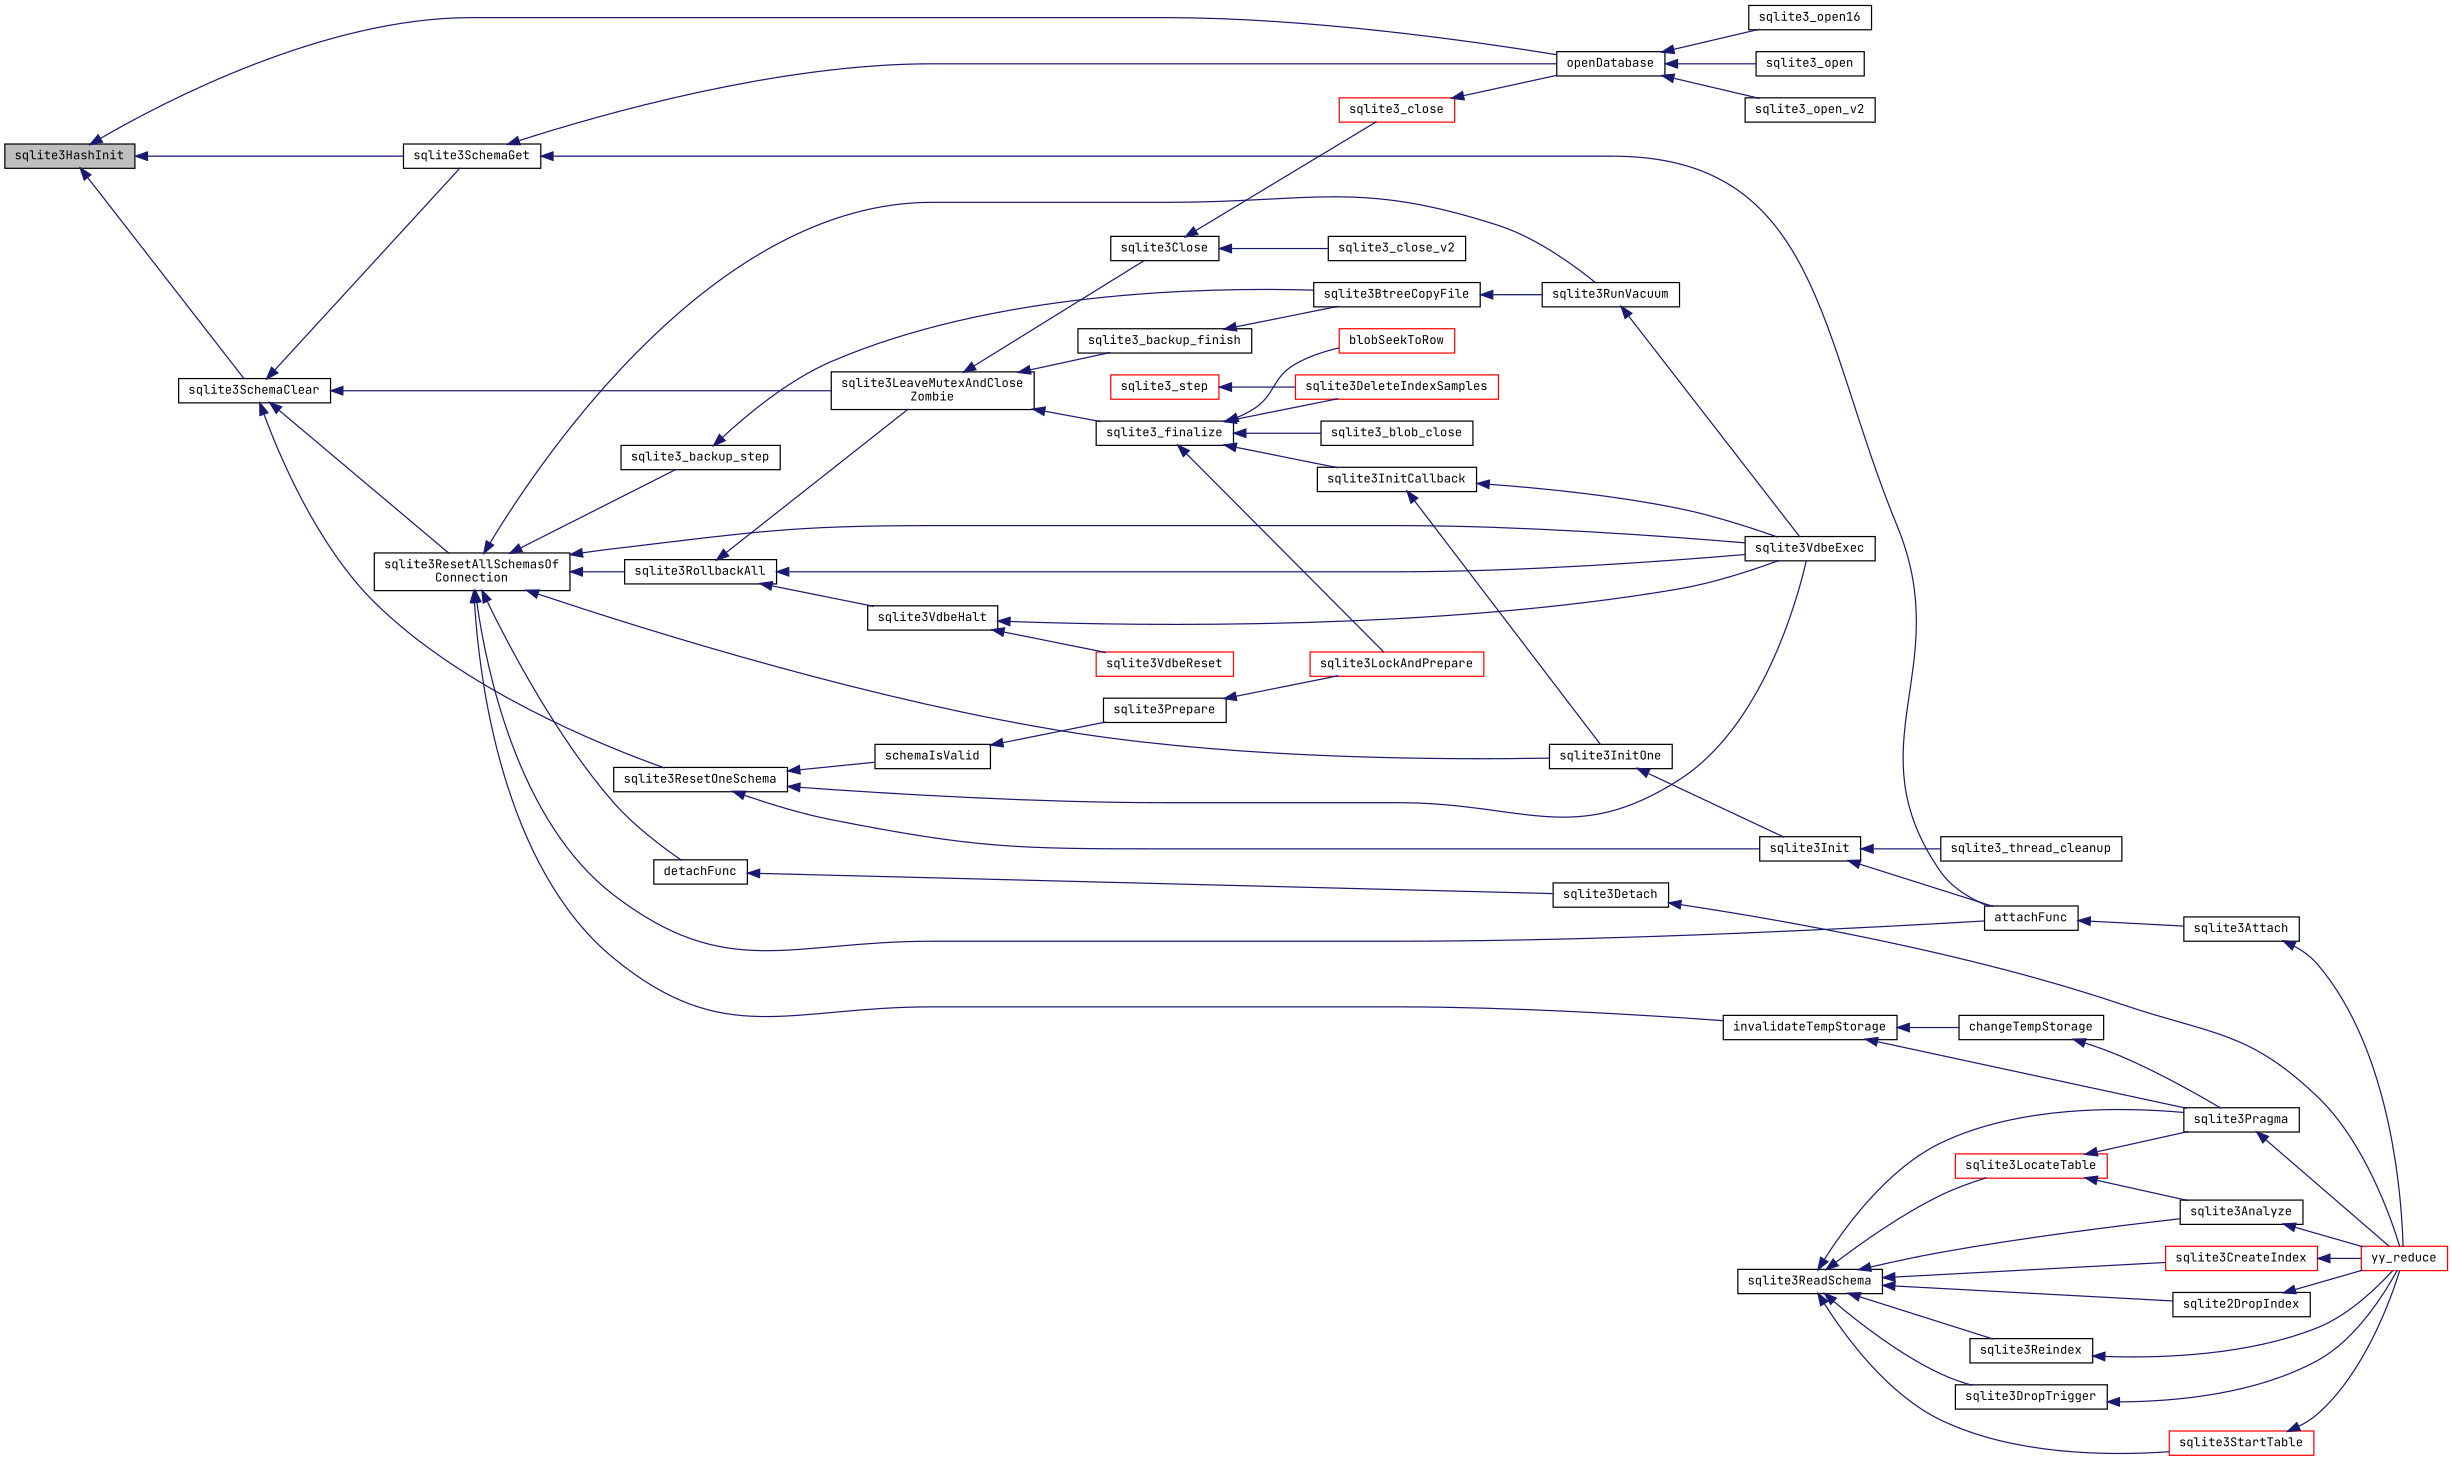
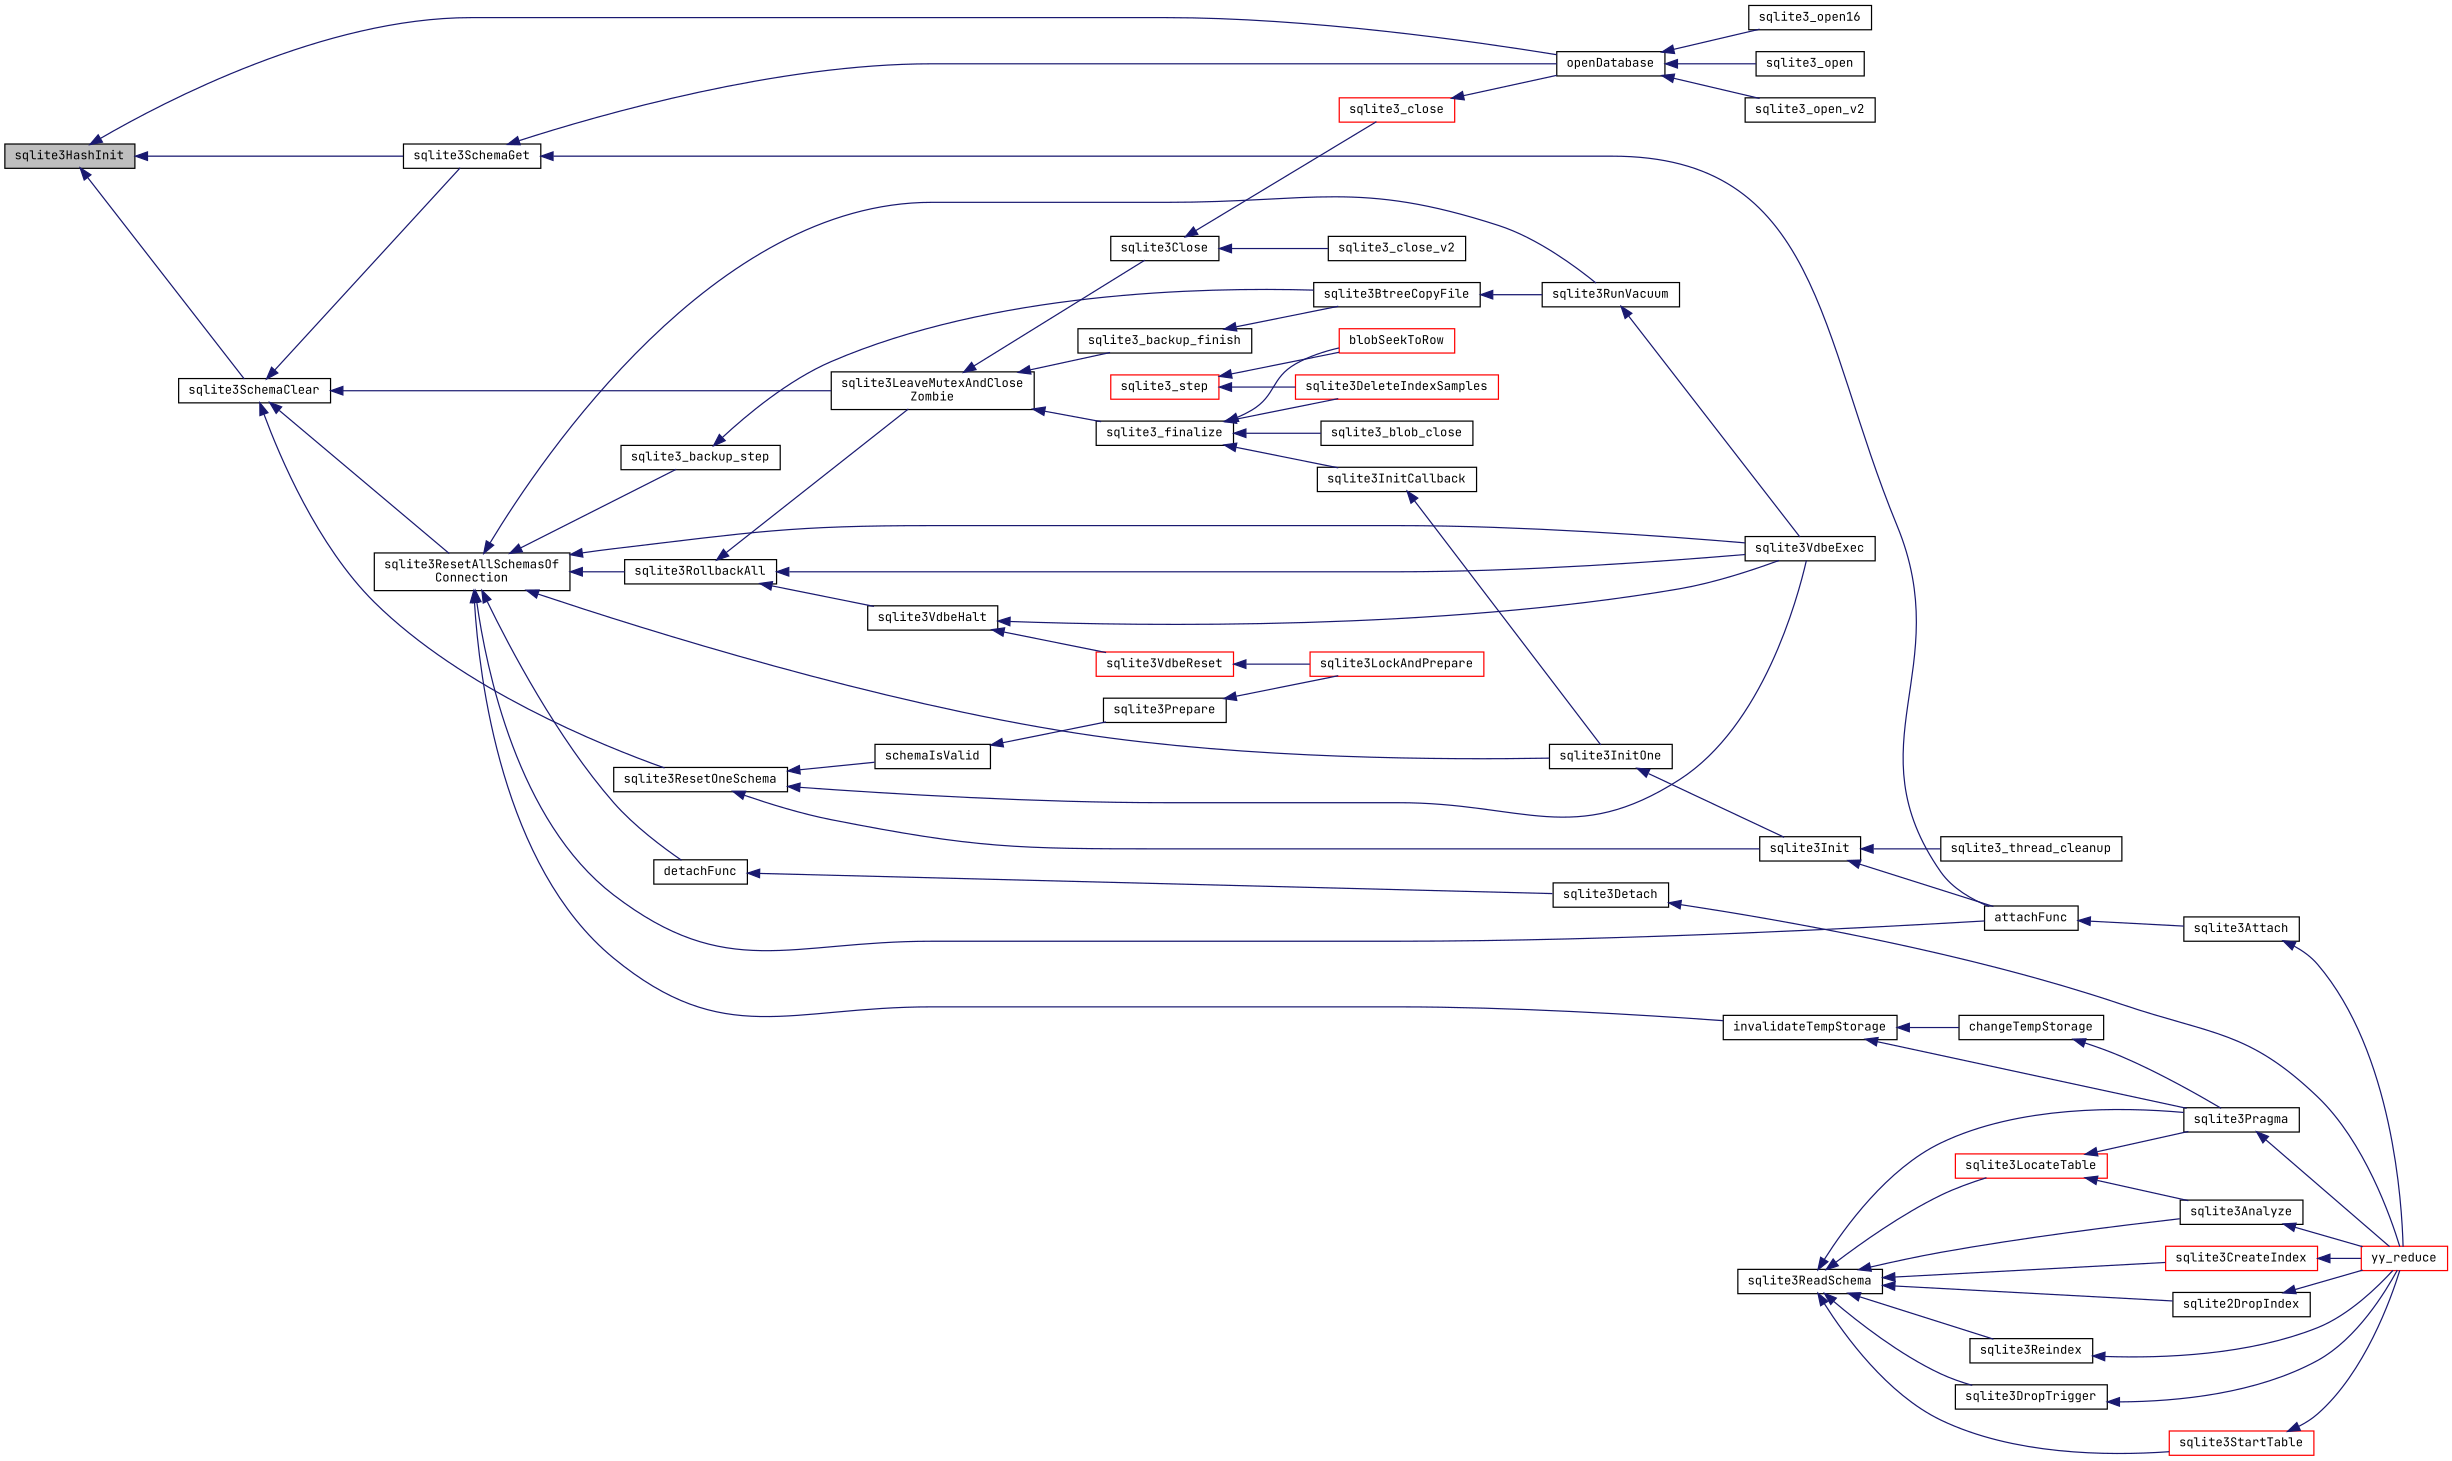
edge "blobSeekToRow" -> "sqlite3_step": added
edge "sqlite3VdbeExec" -> "sqlite3InitCallback": removed
edge "sqlite3LockAndPrepare" -> "sqlite3_finalize": now "sqlite3LockAndPrepare" -> "sqlite3VdbeReset"
